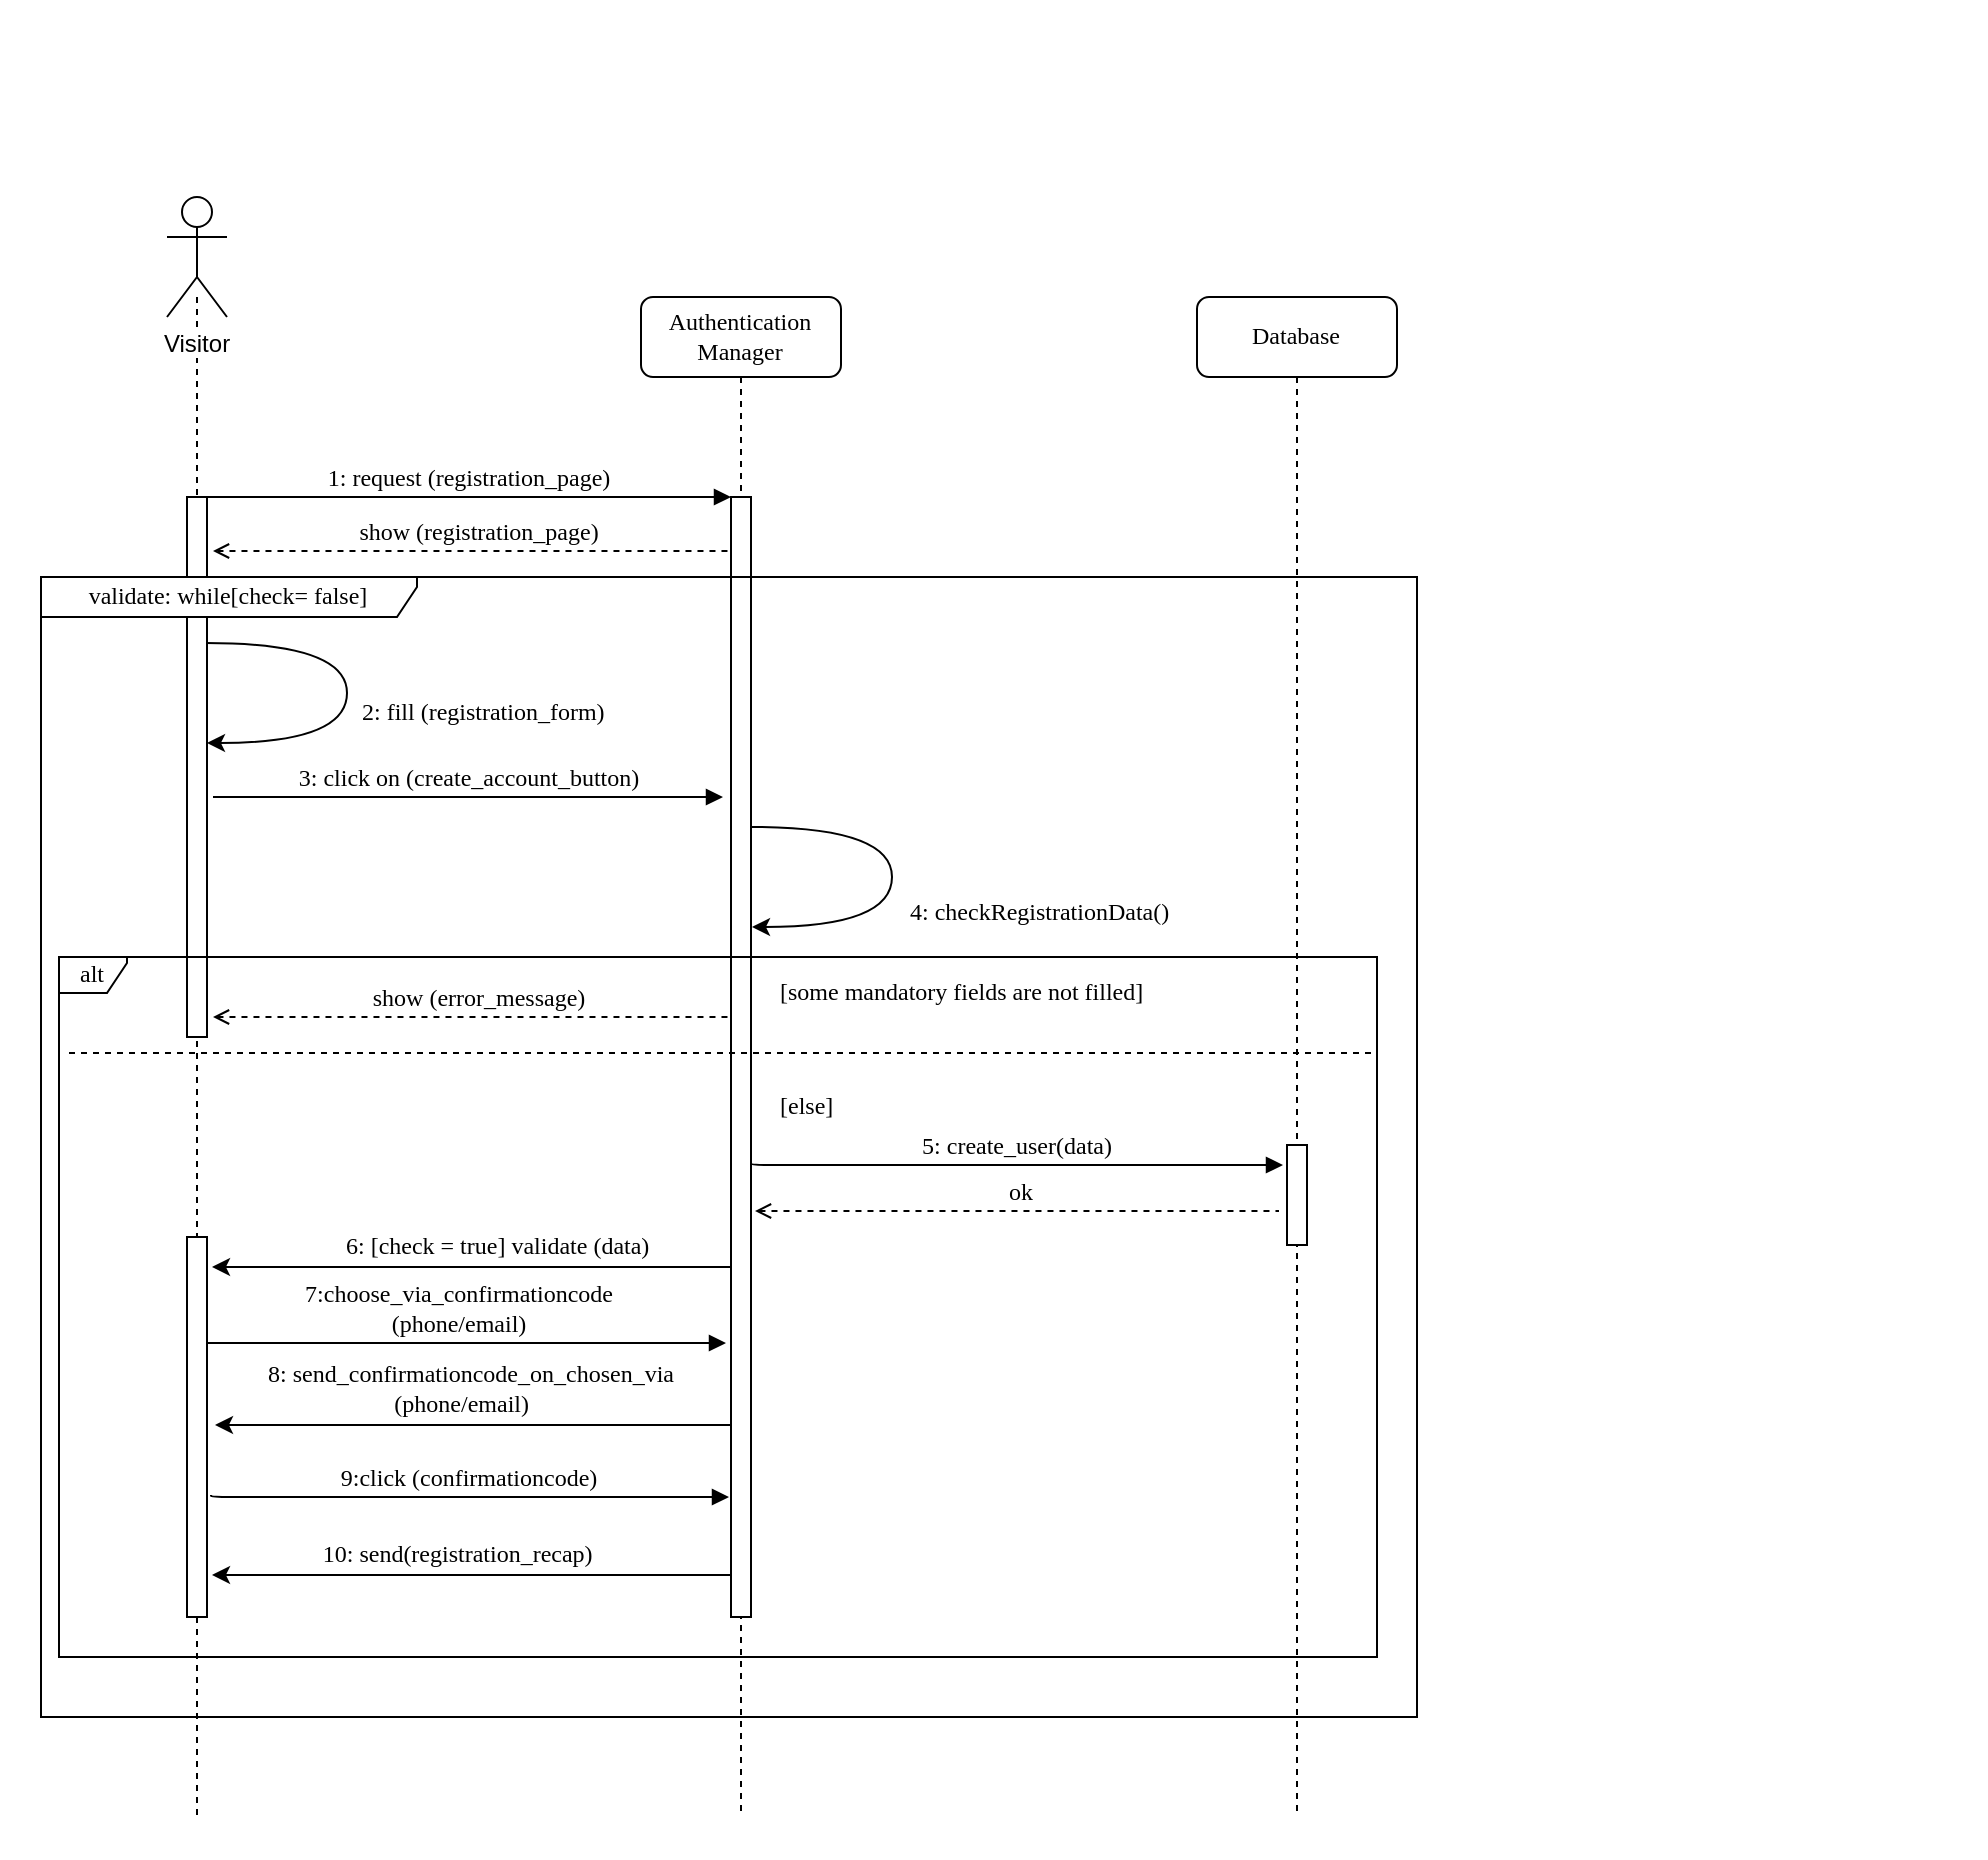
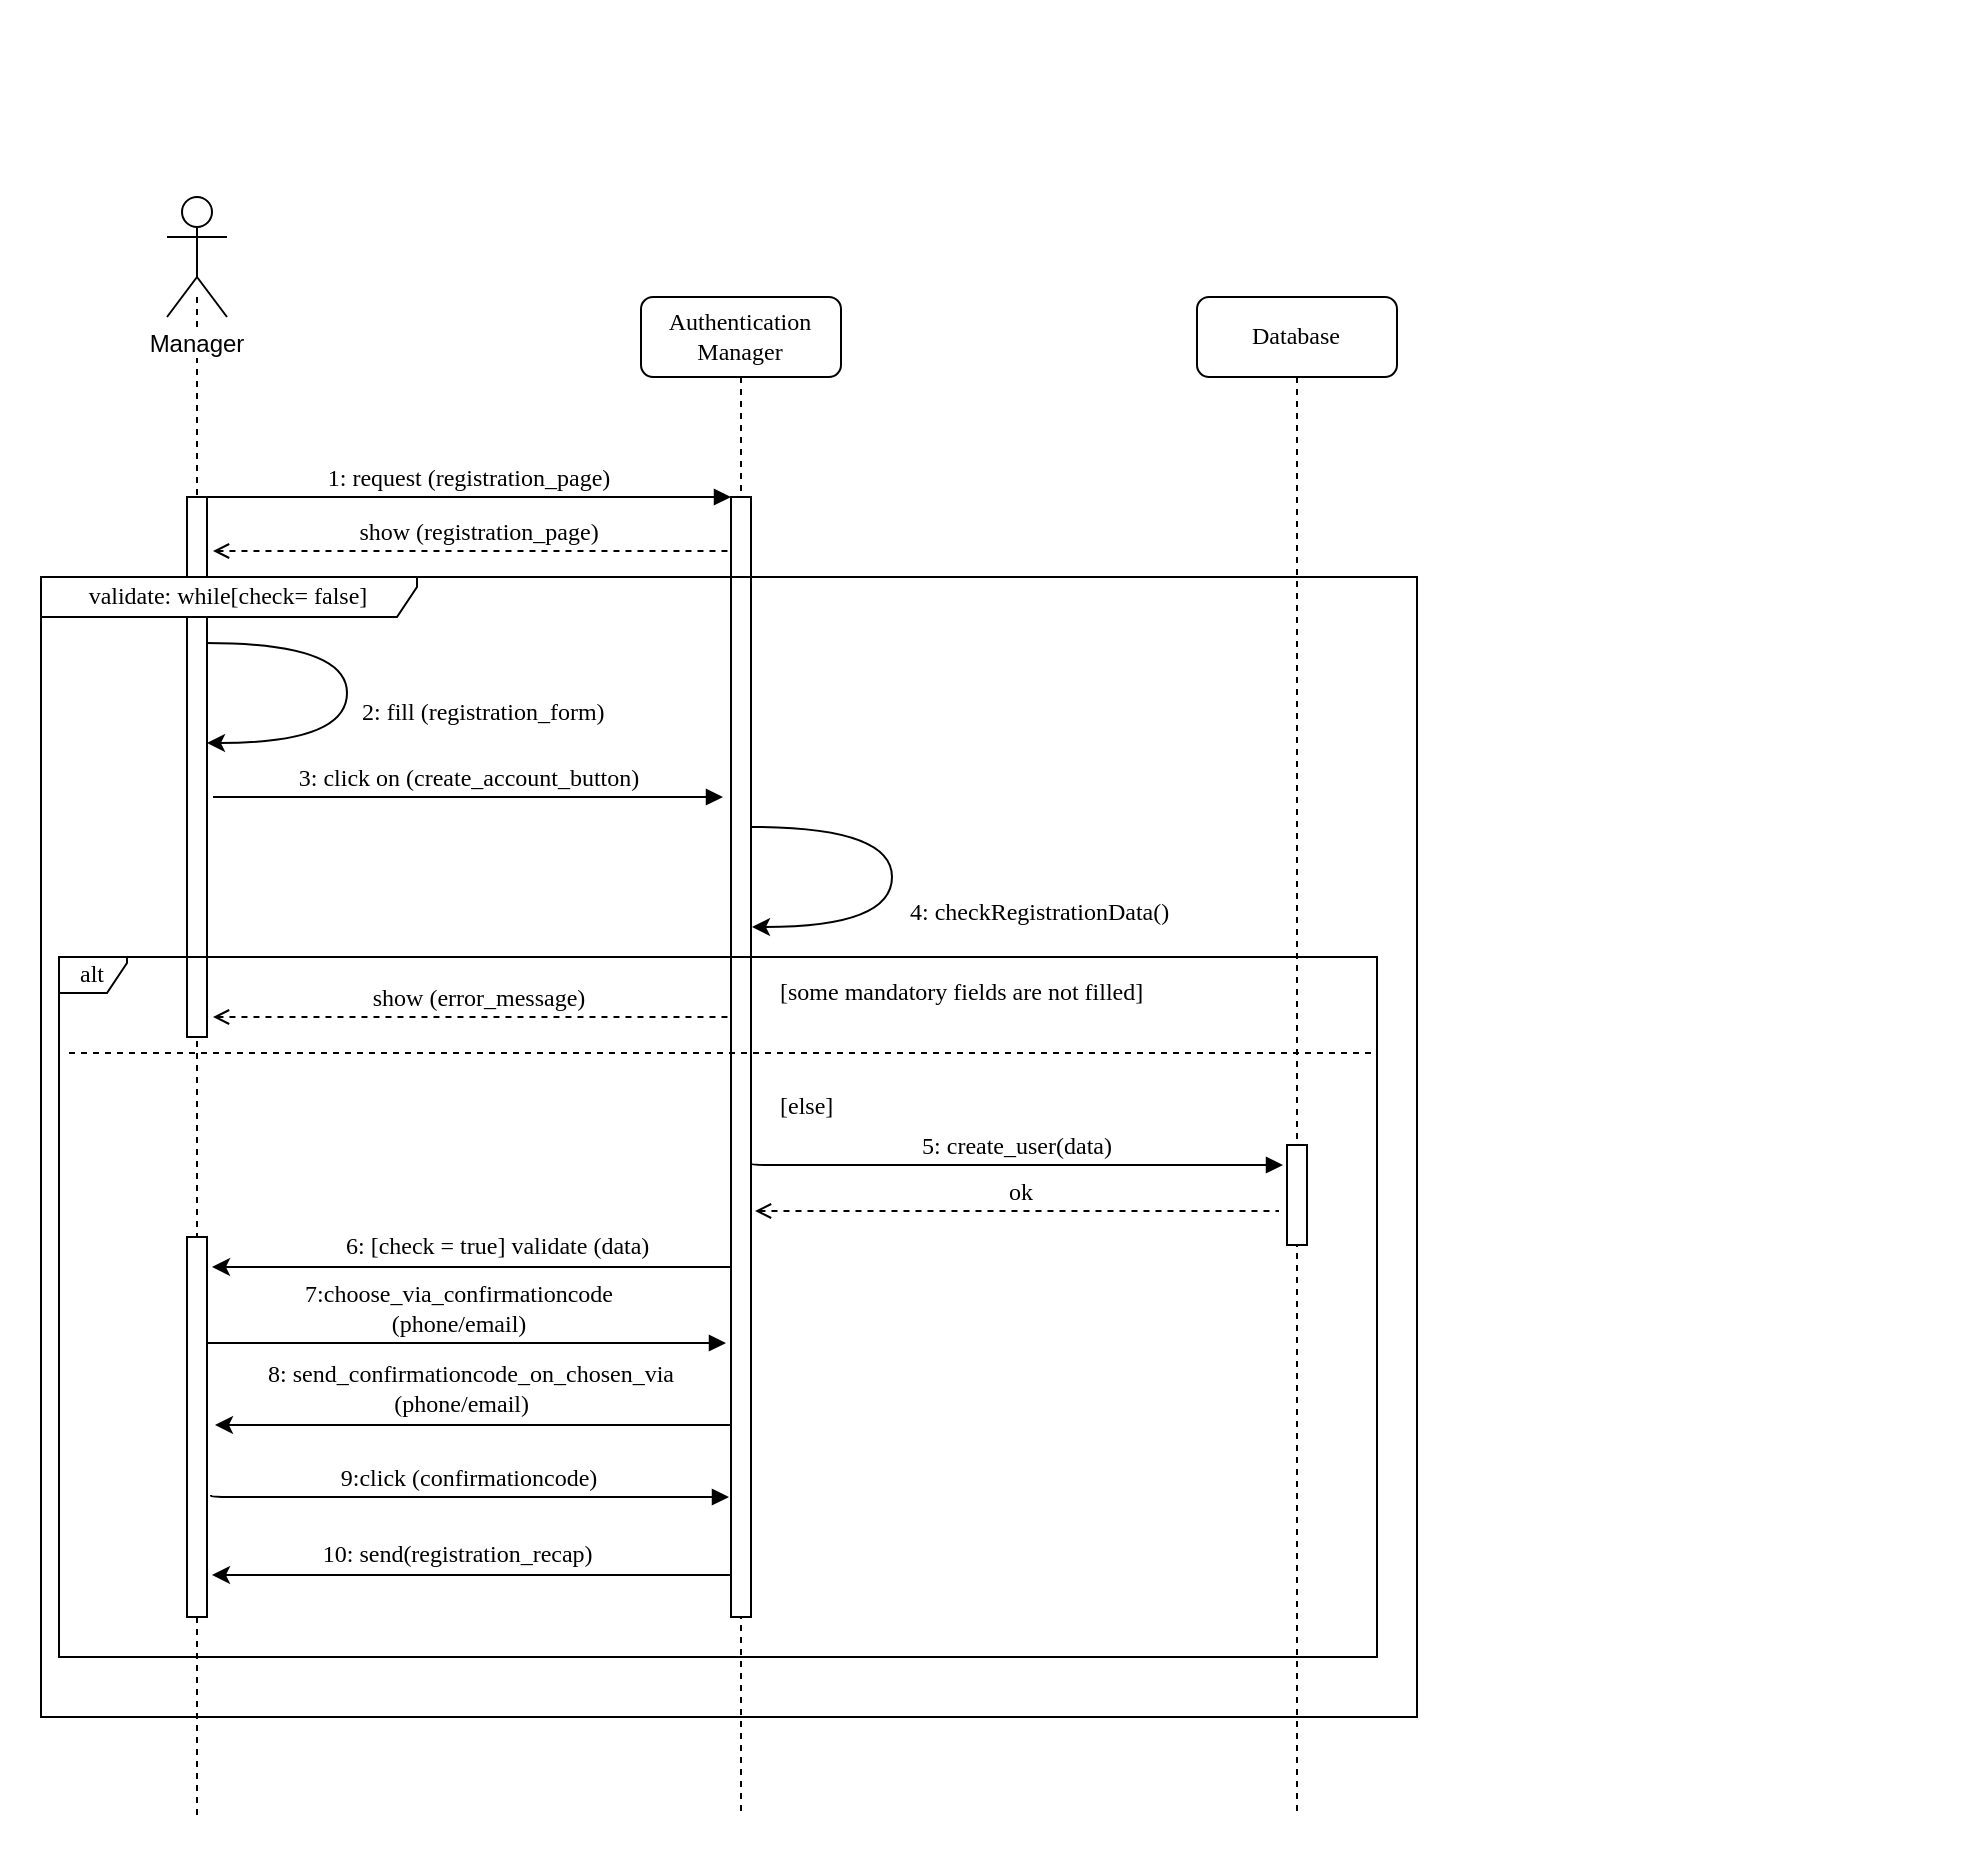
node "Visitor": label "Visitor" -> "Manager"
